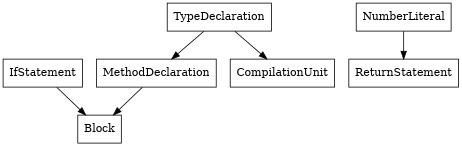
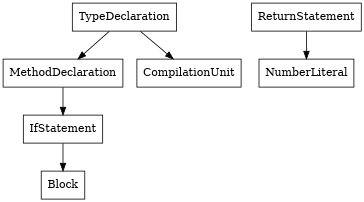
edge "NumberLiteral" -> "ReturnStatement": reversed
edge "MethodDeclaration" -> "Block": now "MethodDeclaration" -> "IfStatement"
